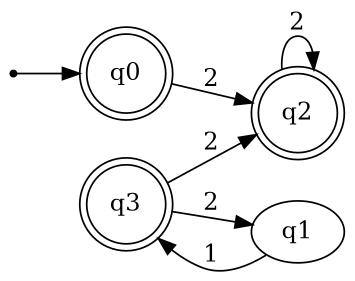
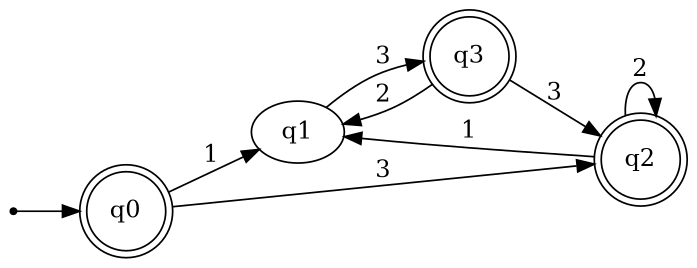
edge "q0" -> "q2": label "2" -> "3"
edge "q3" -> "q2": label "2" -> "3"
edge "q2" -> "q1": added, label "1"
edge "q0" -> "q1": added, label "1"
edge "q1" -> "q3": label "1" -> "3"
